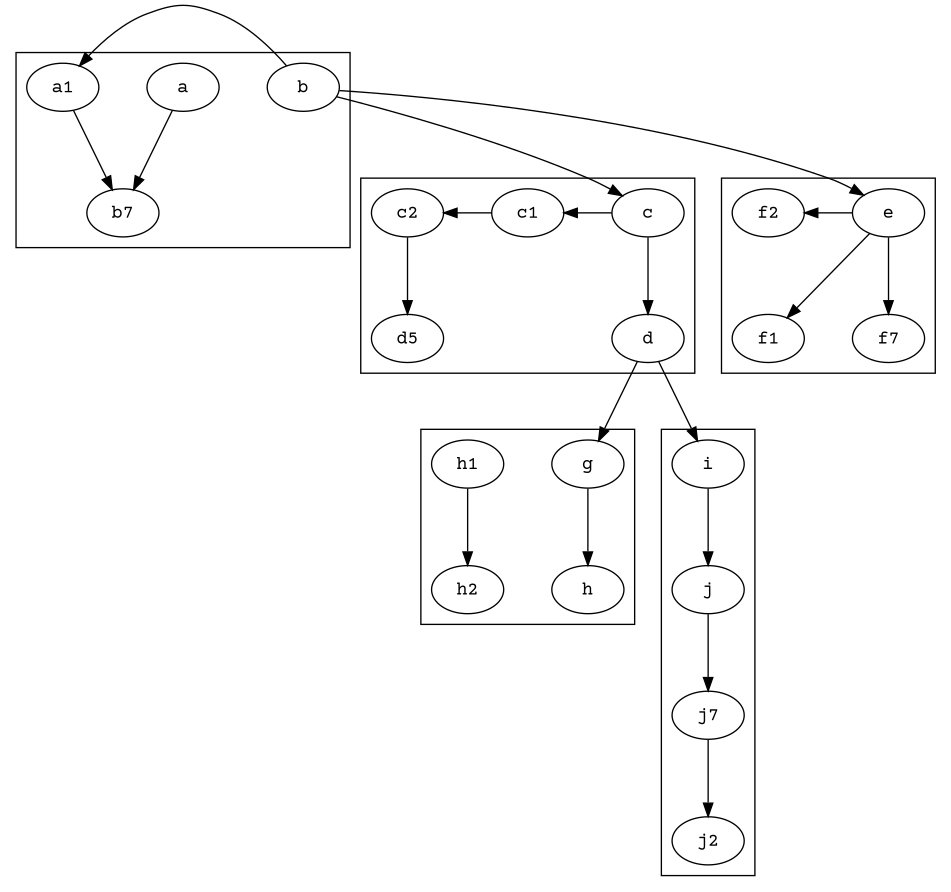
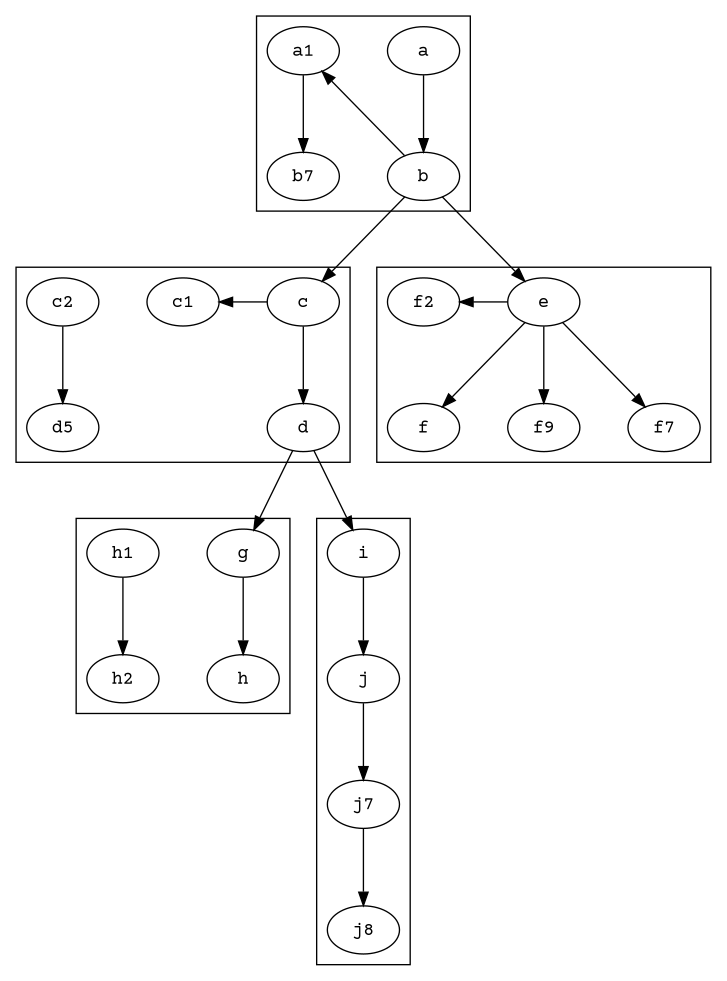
edge "a" -> "b7": now "a" -> "b"
edge "c1" -> "c2": removed
node "f1": label "f1" -> "f9"
node "f": added
node "j2": label "j2" -> "j8"
